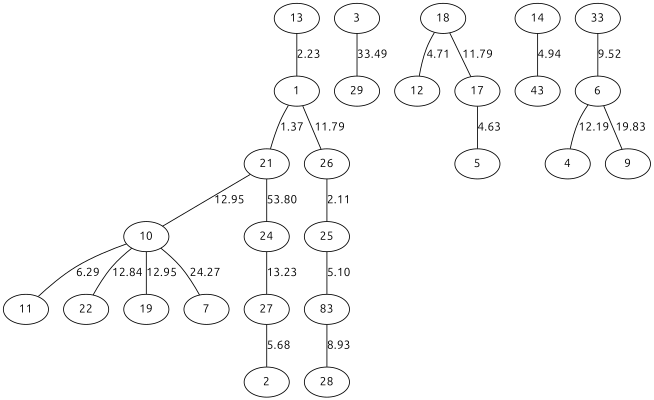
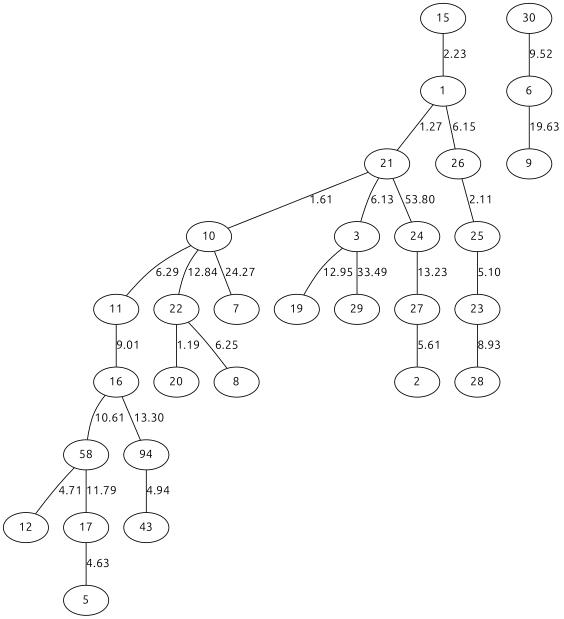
node "13": label "13" -> "15"
node "18": label "18" -> "58"
node "14": label "14" -> "94"
node "33": label "33" -> "30"
edge "1" -- "21": label "1.37" -> "1.27"
edge "1" -- "26": label "11.79" -> "6.15"
edge "6" -- "9": label "19.83" -> "19.63"
node "4": removed
edge "21" -- "3": added, label "6.13"
edge "21" -- "10": label "12.95" -> "1.61"
edge "10" -- "19": now "3" -- "19"
node "83": label "83" -> "23"
edge "27" -- "2": label "5.68" -> "5.61"
node "16": added
node "20": added
node "8": added
